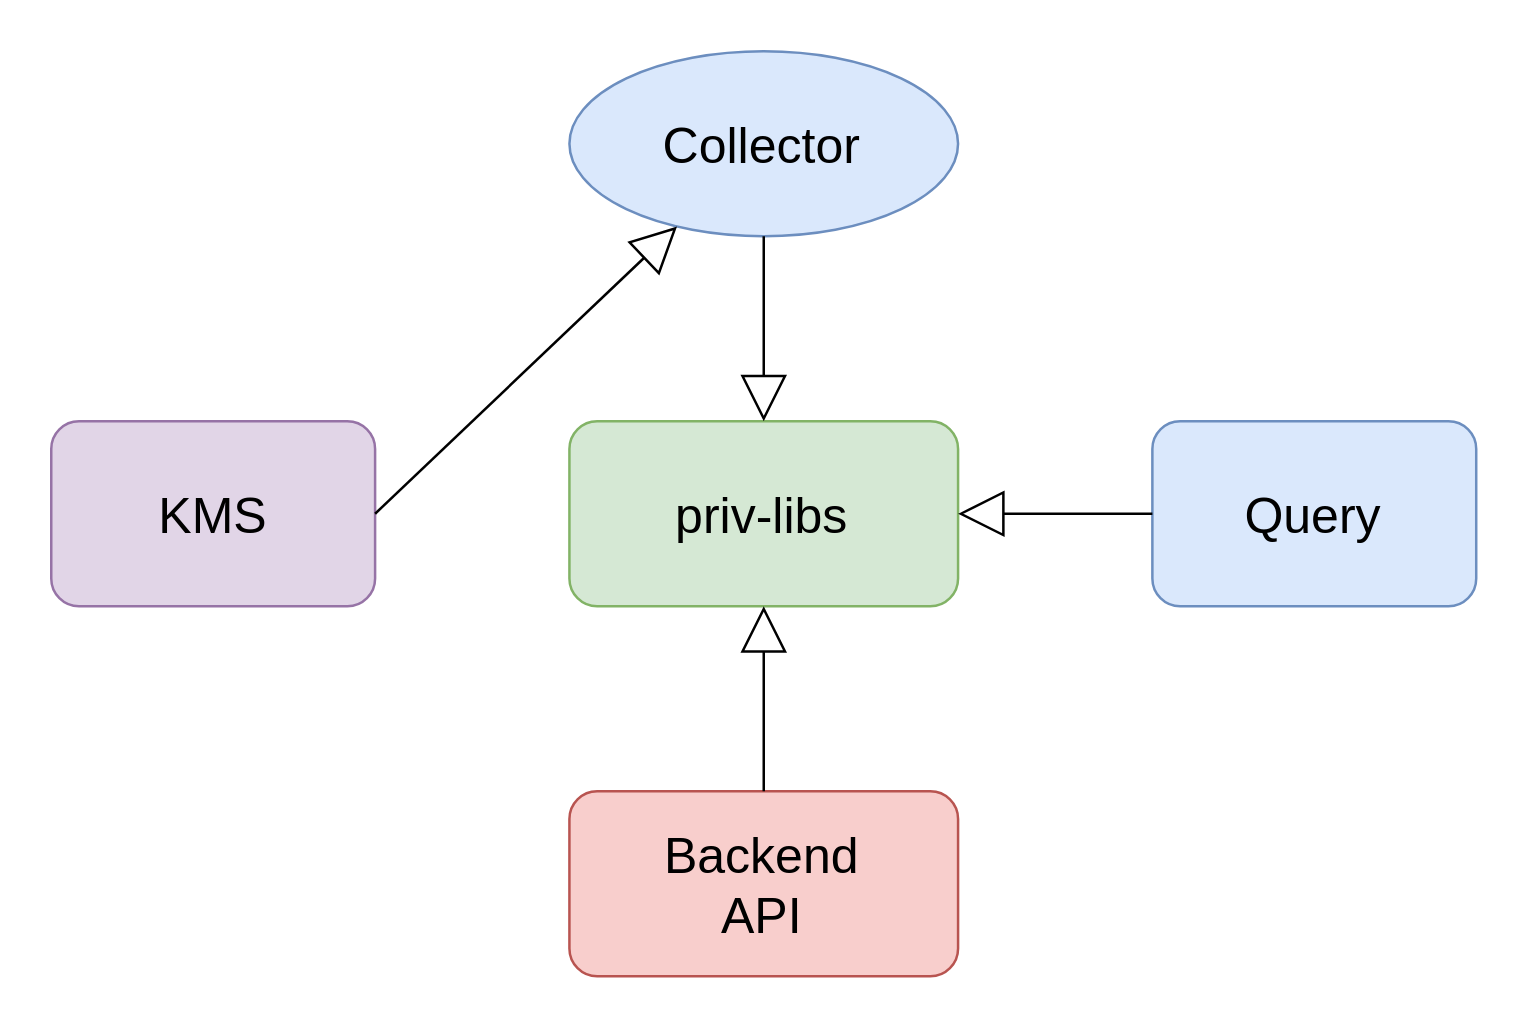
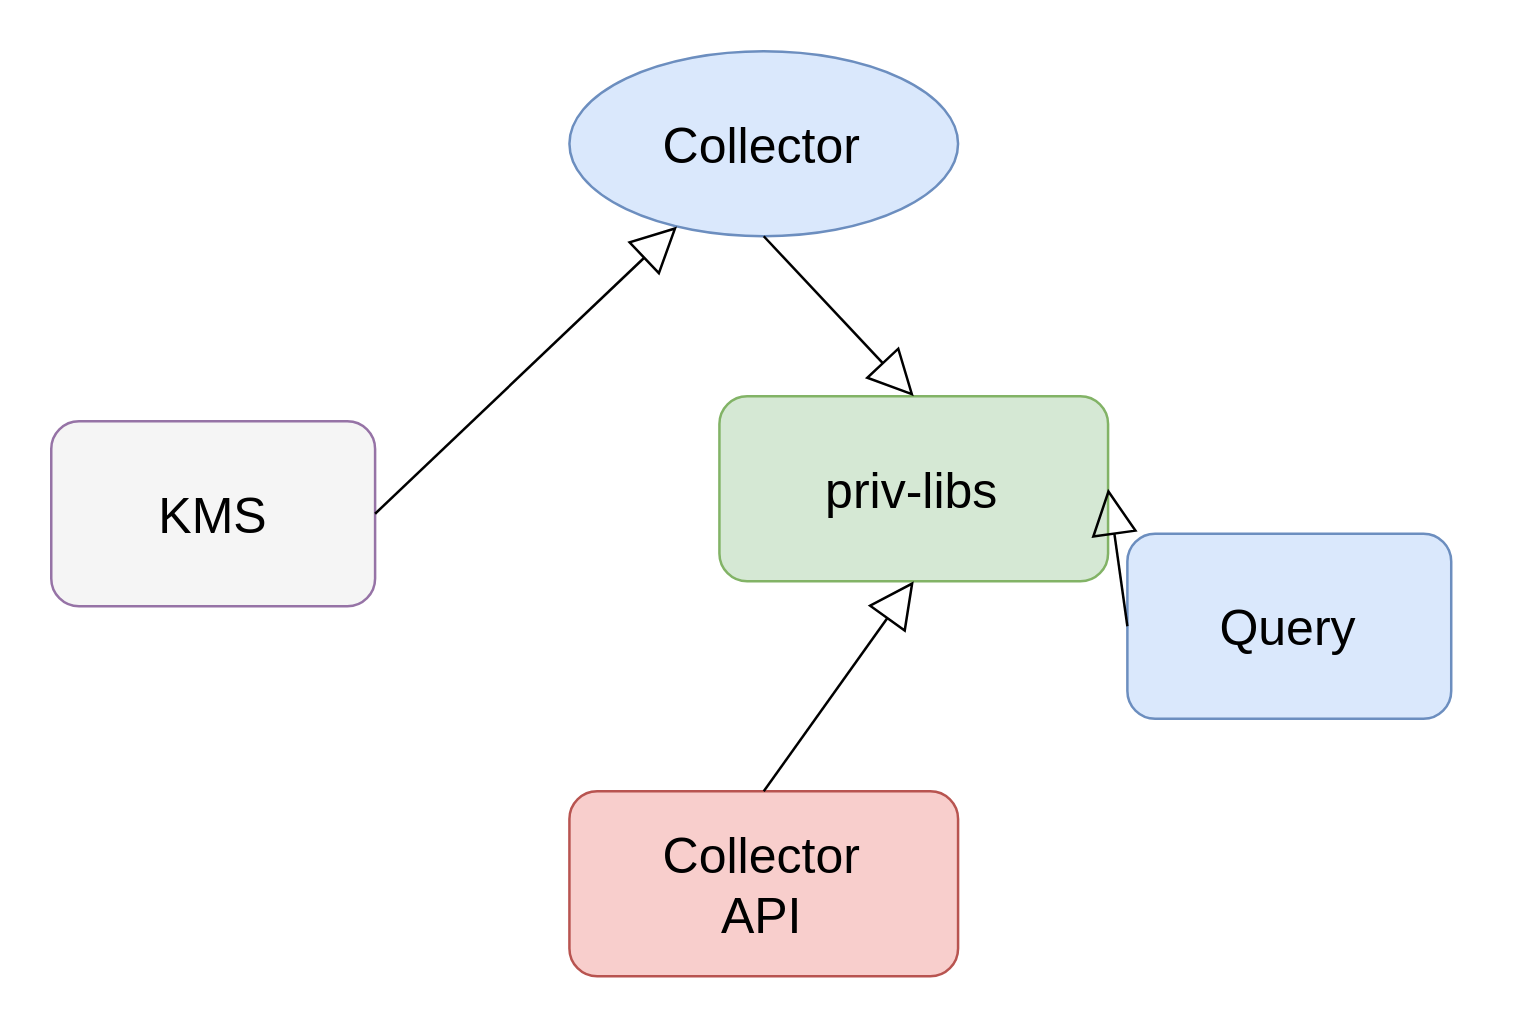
node "KMS": fillcolor #e1d5e7 -> #f5f5f5
node "priv-libs": moved (764, 514) -> (914, 489)
node "Query": moved (1314, 514) -> (1289, 626)
node "Backend API": label "Backend API" -> "Collector API"
